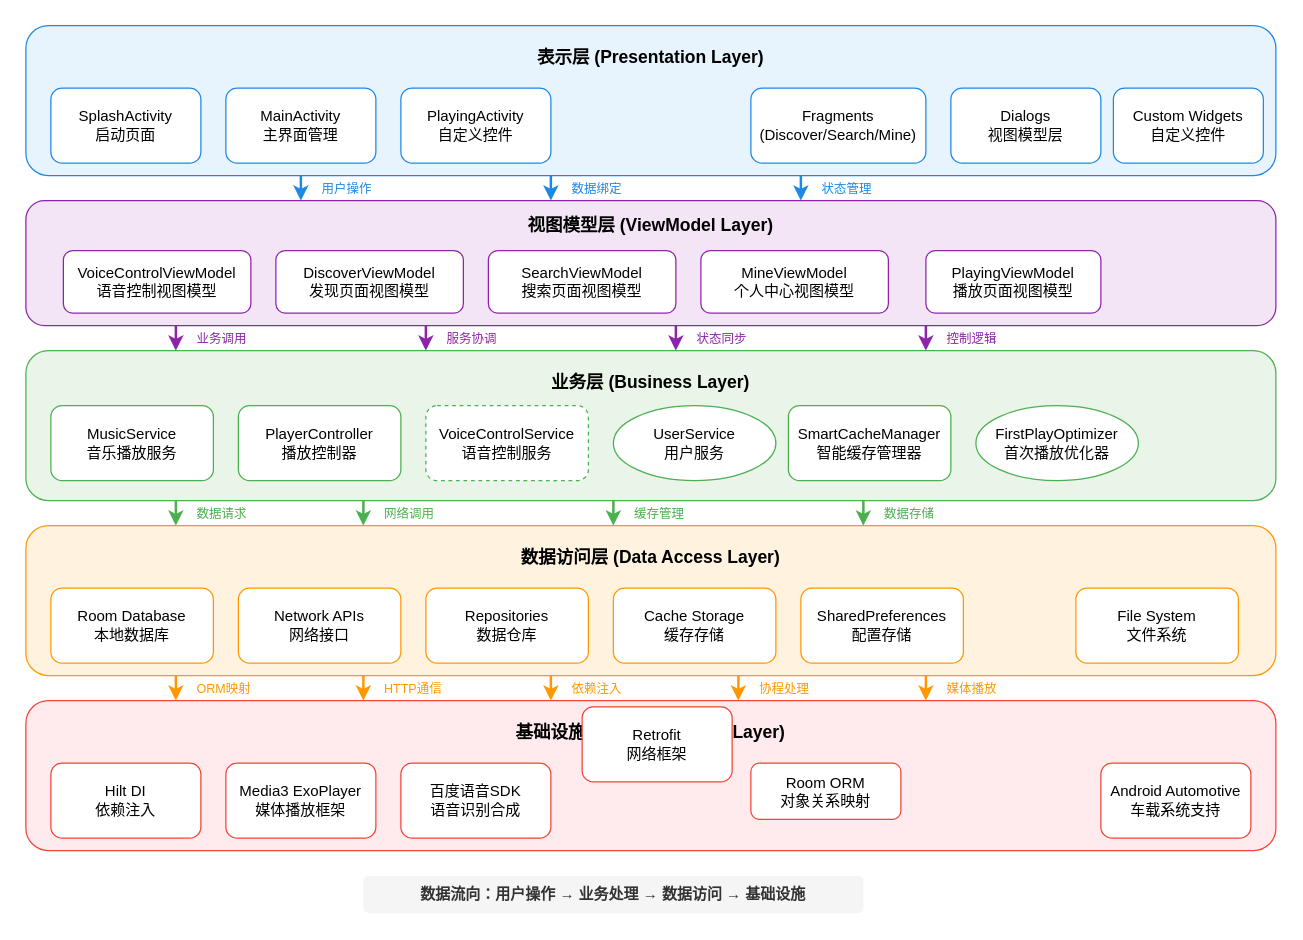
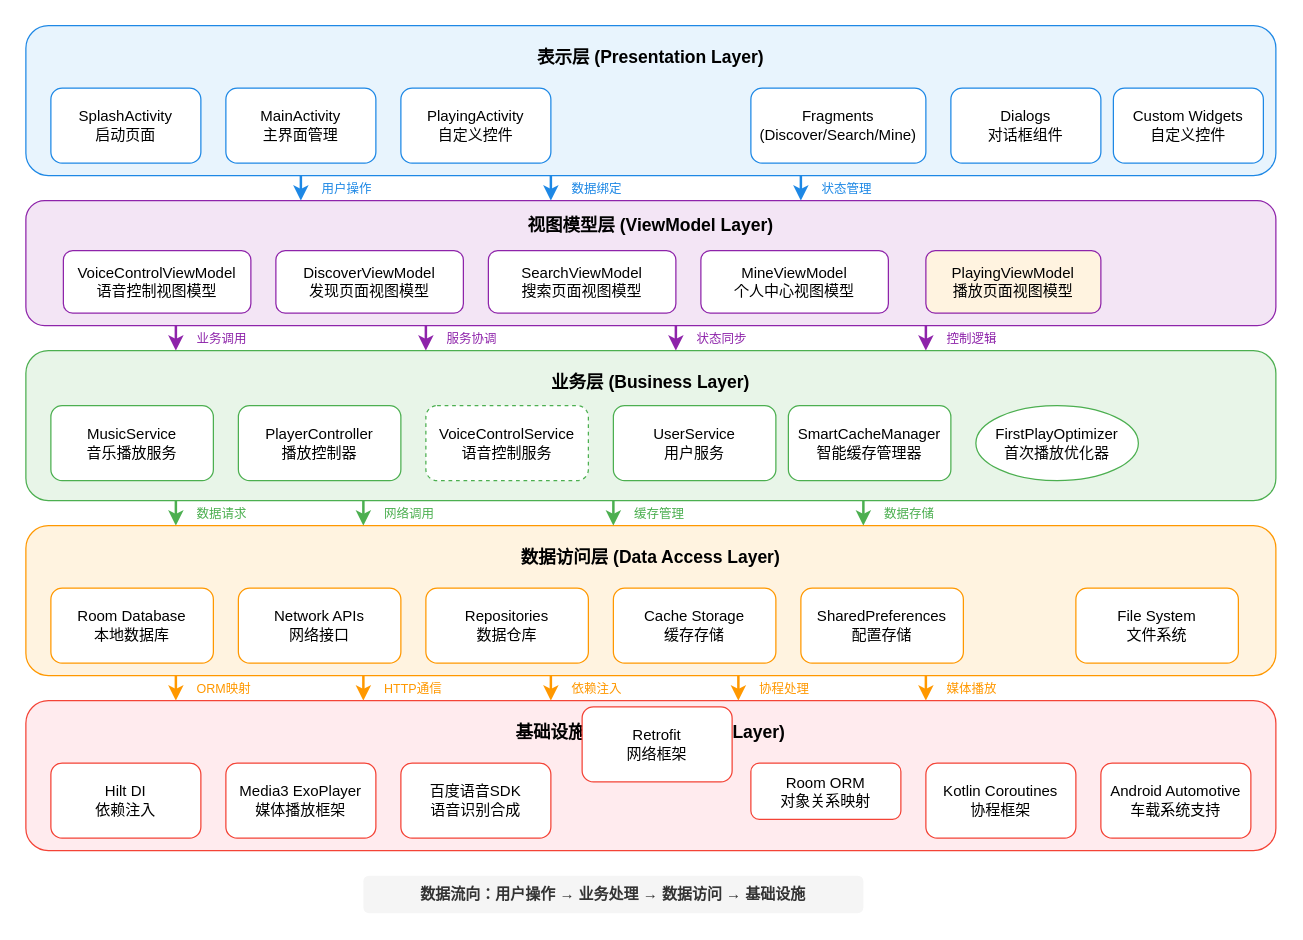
node "Dialogs 视图模型层": label "Dialogs 视图模型层" -> "Dialogs 对话框组件"
node "PlayingViewModel 播放页面视图模型": fillcolor #ffffff -> #fff3e0
node "UserService 用户服务": shape ellipse -> rounded rectangle
node "Kotlin Coroutines 协程框架": added
